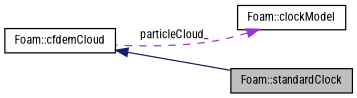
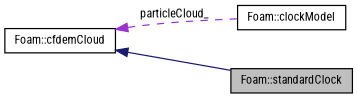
edge "Foam::cfdemCloud" -> "Foam::clockModel": reversed
